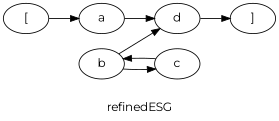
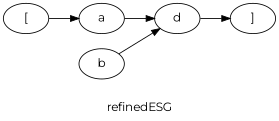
node "c": removed
